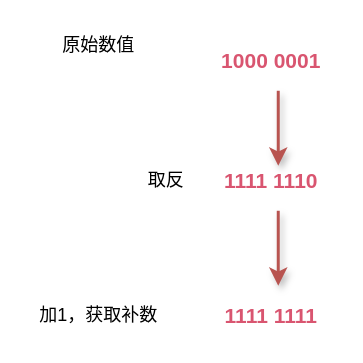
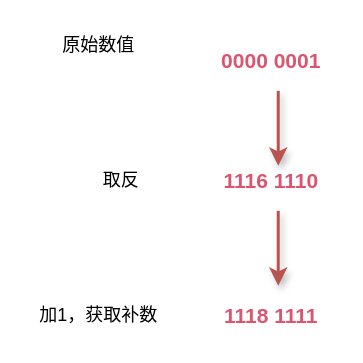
node "1000 0001": label "1000 0001" -> "0000 0001"
node "取反": moved (166, 181) -> (121, 181)
node "1111 1110": label "1111 1110" -> "1116 1110"
node "1111 1111": label "1111 1111" -> "1118 1111"
